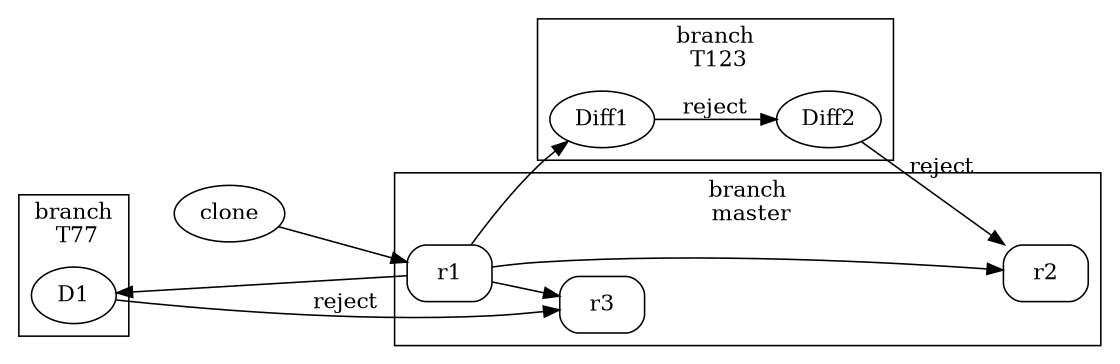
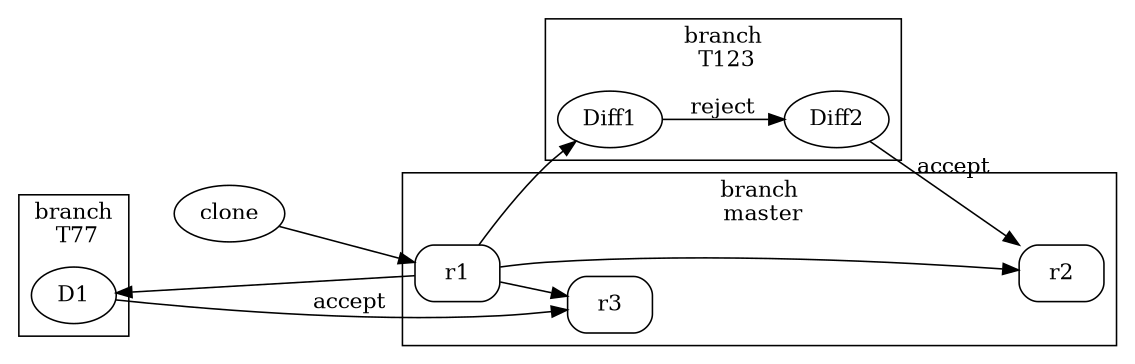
edge "Diff2" -> "r2": label "reject" -> "accept"
edge "D1" -> "r3": label "reject" -> "accept"
